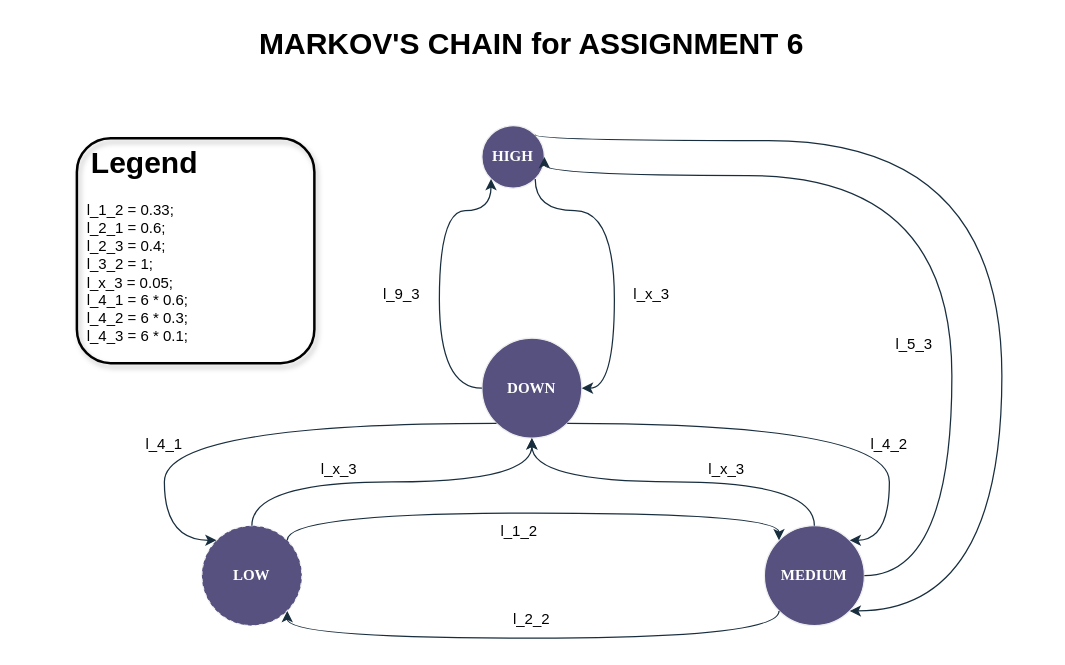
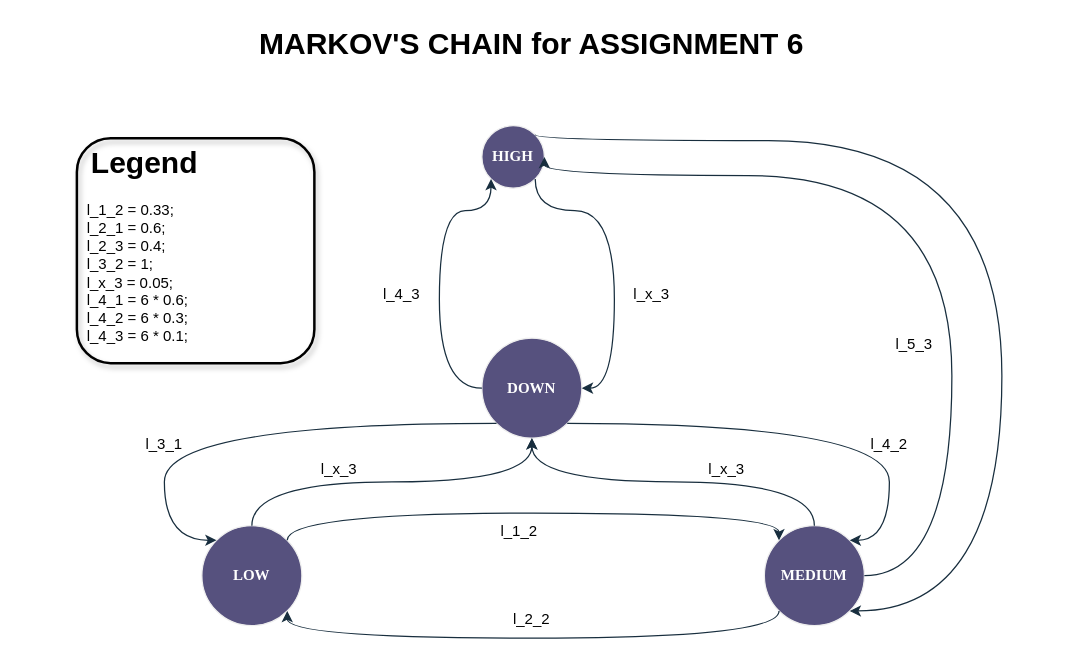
node "l_9_3": label "l_9_3" -> "l_4_3"
node "l_4_1": label "l_4_1" -> "l_3_1"
node "LOW": style dashed -> solid
